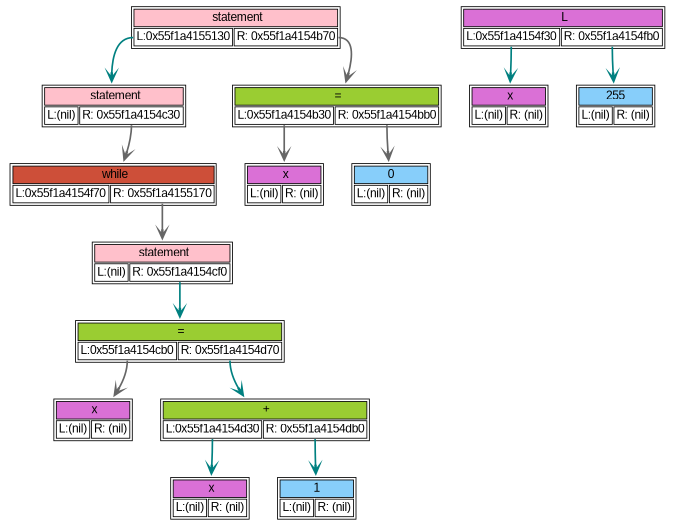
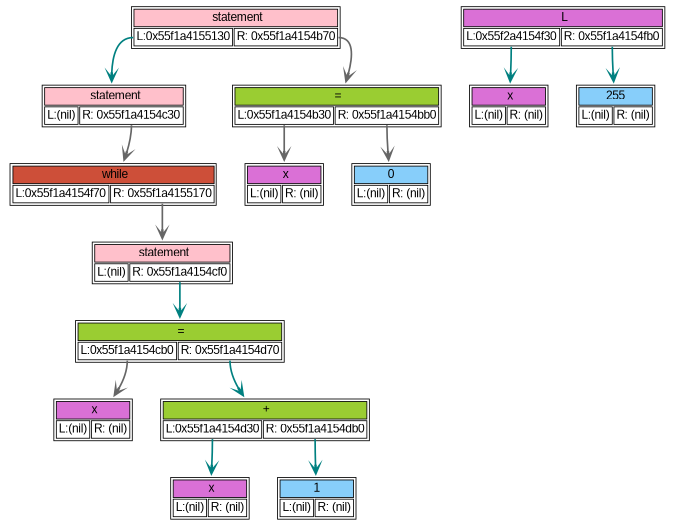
node "L": text "L:0x55f1a4154f30" -> "L:0x55f2a4154f30"
